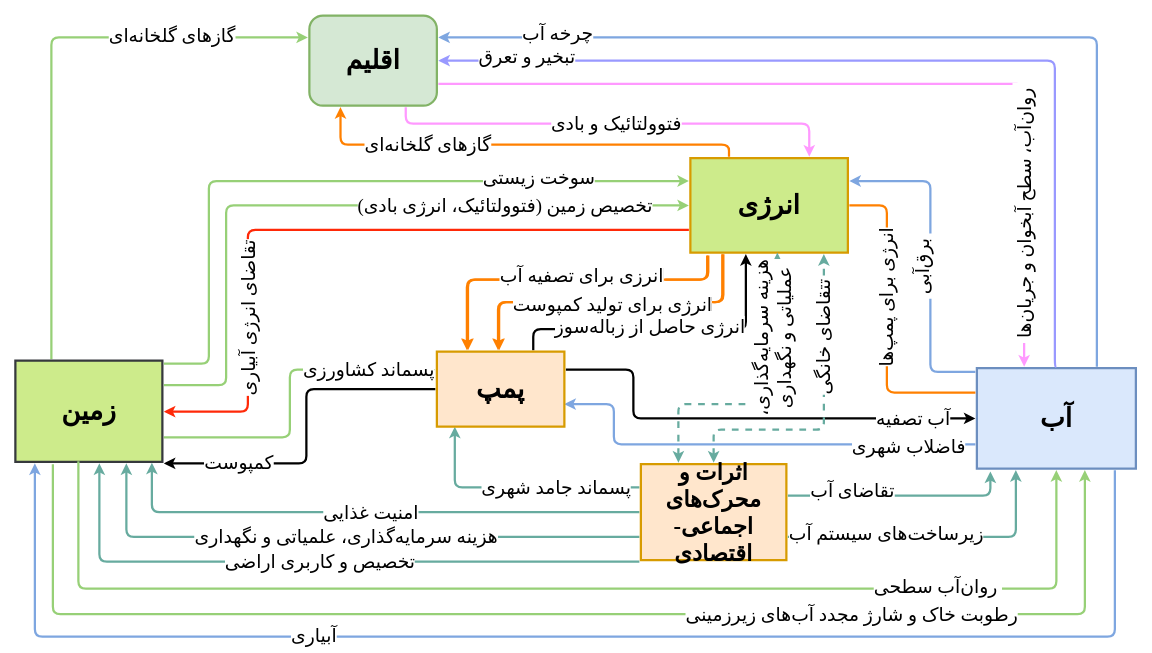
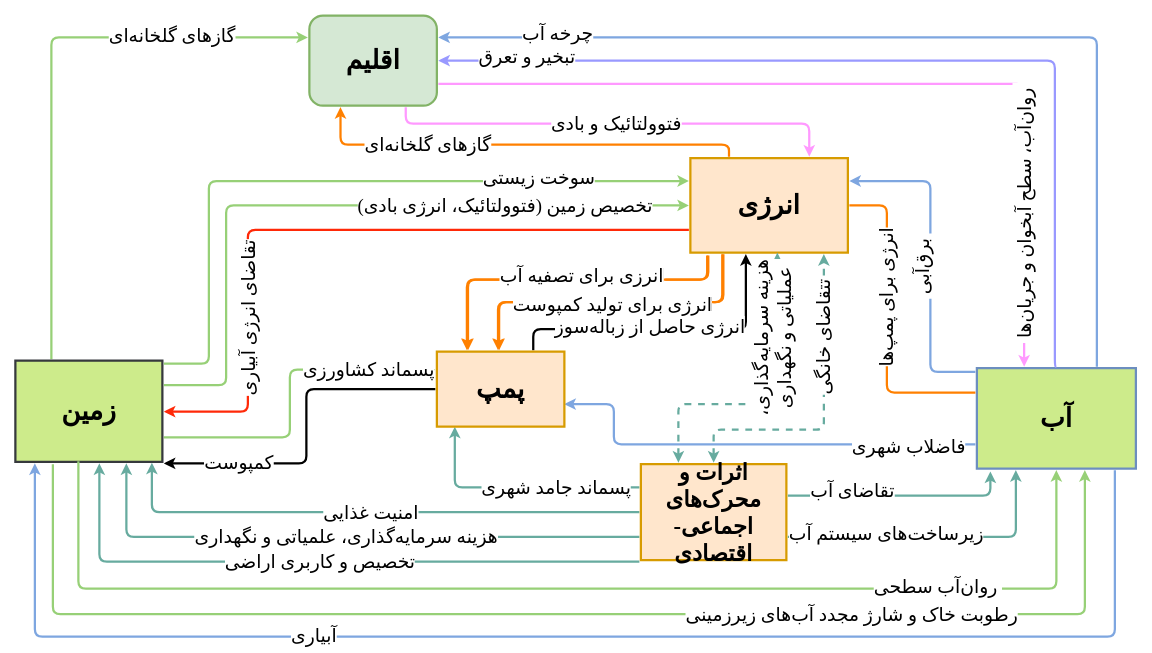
node "انرژی": fillcolor #cdeb8b -> #ffe6cc
edge "پمپ" -> "آب": removed, label "آب تصفیه"
node "آب": fillcolor #dae8fc -> #cdeb8b
